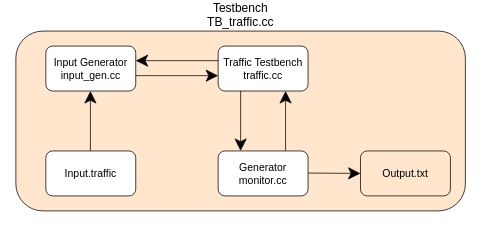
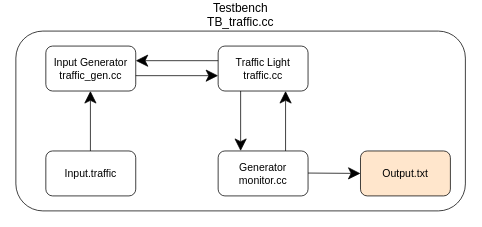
node "Input Generator input_gen.cc": label "Input Generator input_gen.cc" -> "Input Generator traffic_gen.cc"
node "Traffic Testbench traffic.cc": label "Traffic Testbench traffic.cc" -> "Traffic Light traffic.cc"
node "Testbench TB_traffic.cc": fillcolor #ffe6cc -> #ffffff
